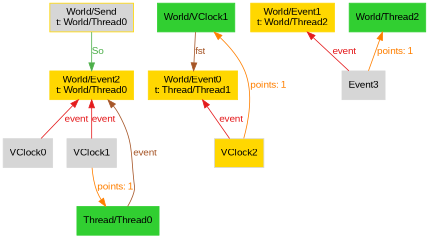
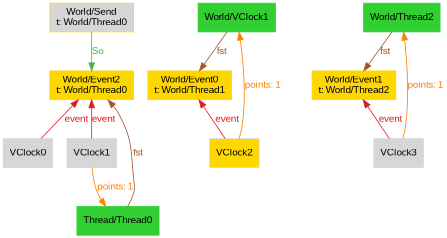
edge "World/Thread2" -> "World/Event1 t: World/Thread2": added, label "fst"
node "World/Event0 t: Thread/Thread1": label "World/Event0 t: Thread/Thread1" -> "World/Event0 t: World/Thread1"
node "Event3": label "Event3" -> "VClock3"
edge "Thread/Thread0" -> "World/Event2 t: World/Thread0": label "event" -> "fst"
